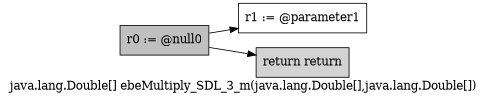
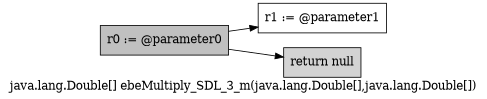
node "r0 := @null0": label "r0 := @null0" -> "r0 := @parameter0"
node "return return": label "return return" -> "return null"
